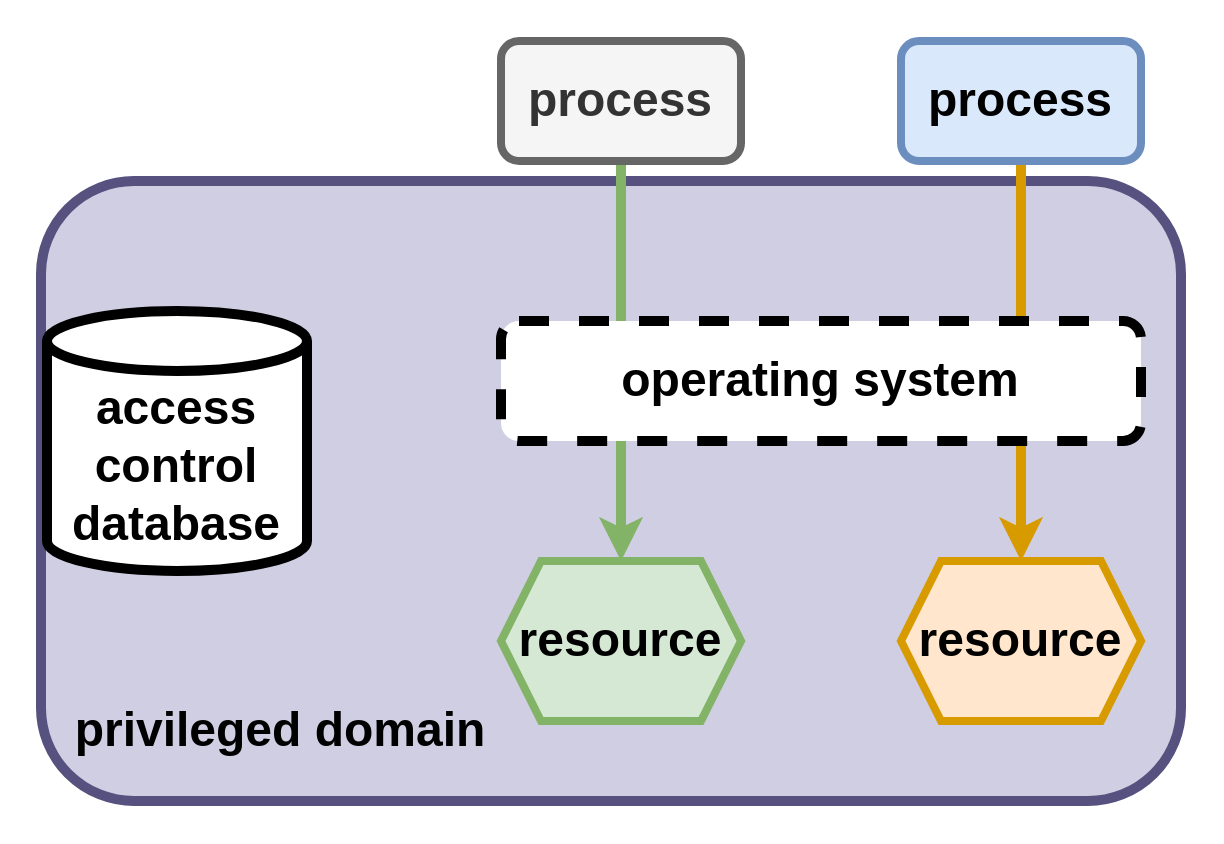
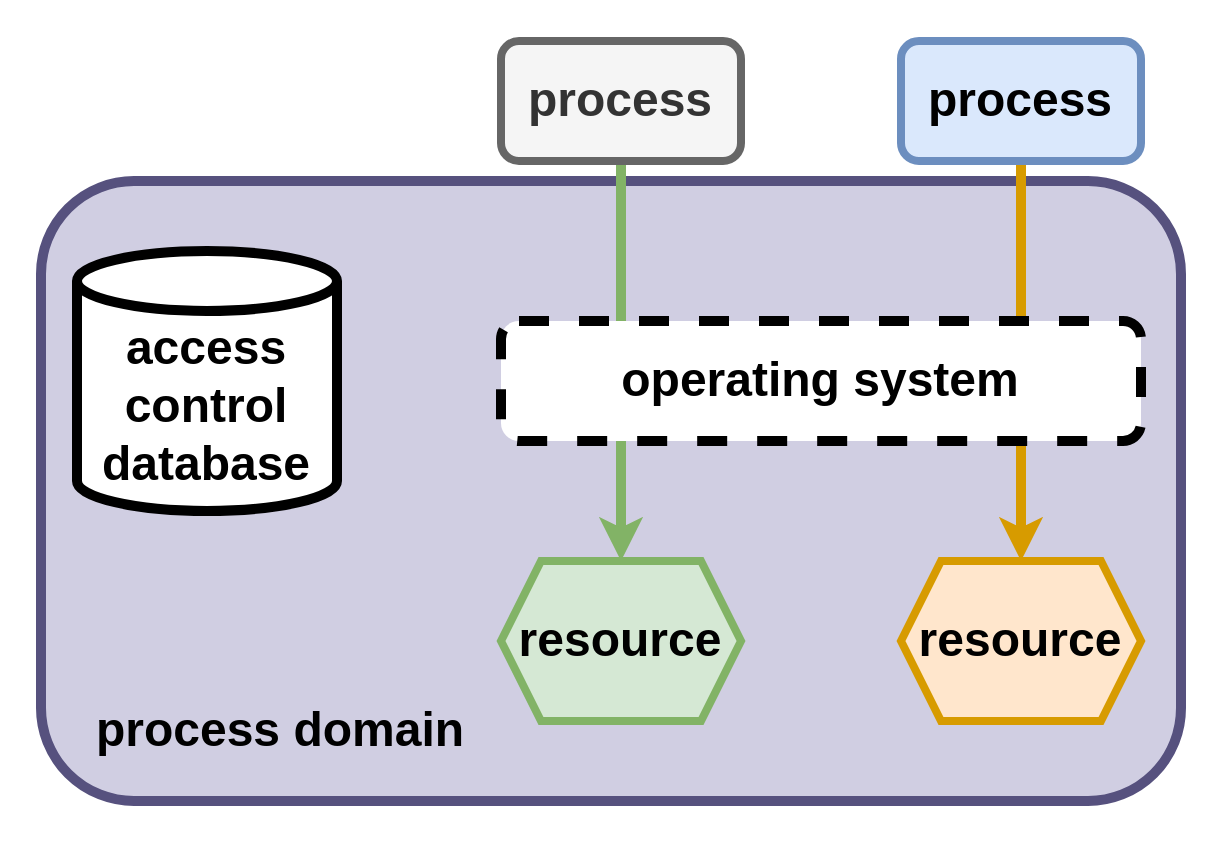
node "access control database": moved (177, 441) -> (207, 381)
node "privileged domain": label "privileged domain" -> "process domain"
